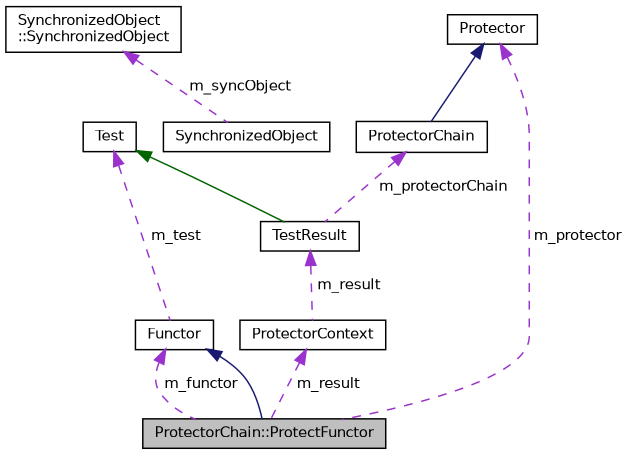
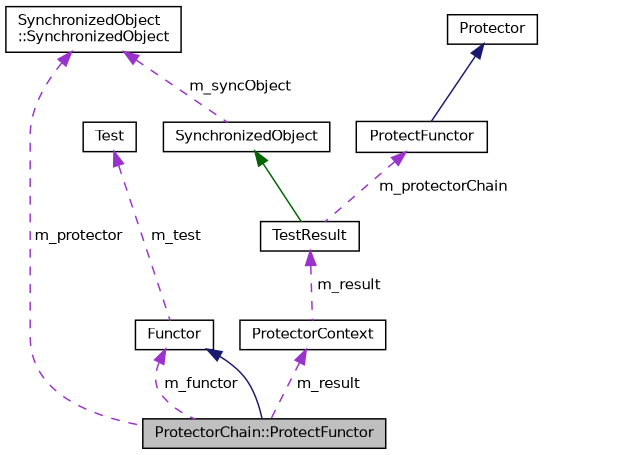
node "ProtectorChain": label "ProtectorChain" -> "ProtectFunctor"
edge "TestResult" -> "Test": now "TestResult" -> "SynchronizedObject"
edge "ProtectorChain::ProtectFunctor" -> "Protector": now "ProtectorChain::ProtectFunctor" -> "SynchronizedObject ::SynchronizedObject"
